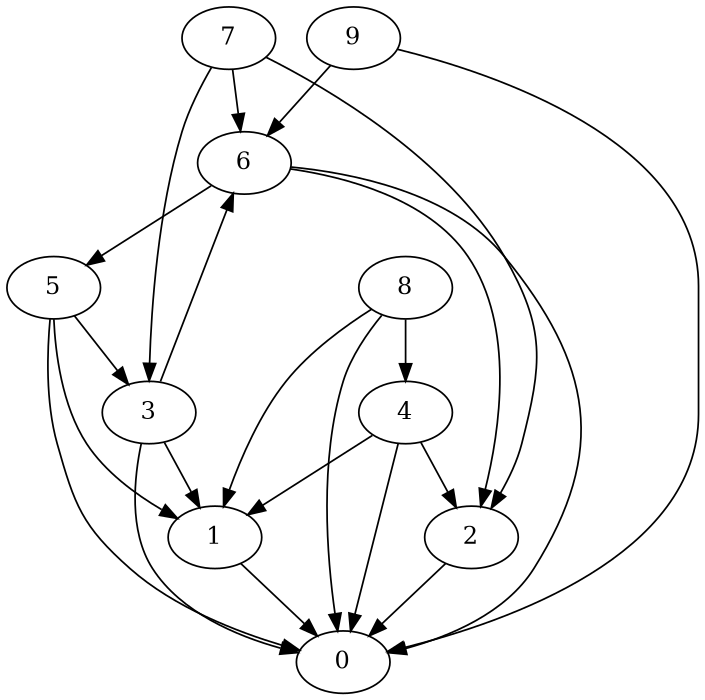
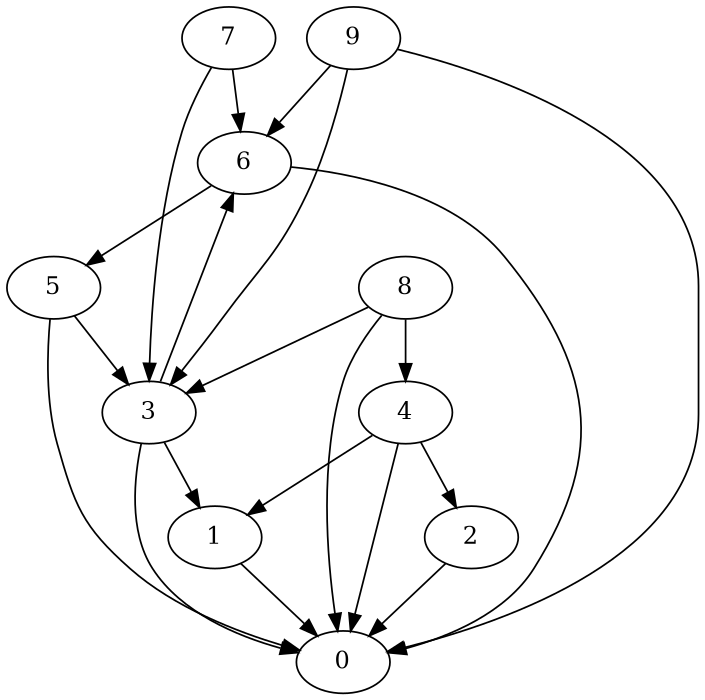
edge "7" -> "2": removed
edge "9" -> "3": added
edge "6" -> "2": removed
edge "8" -> "1": now "8" -> "3"
edge "5" -> "1": removed
